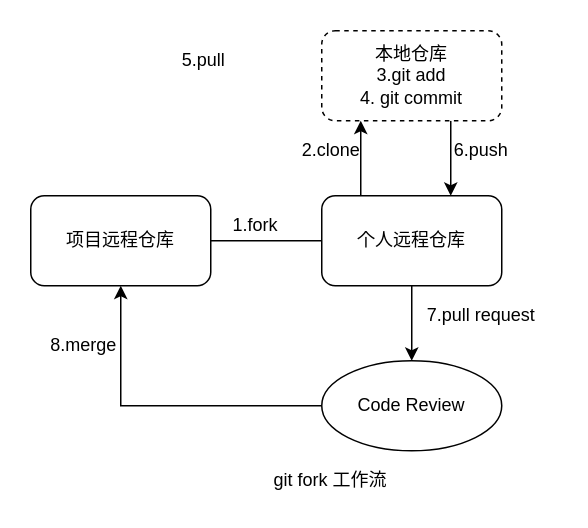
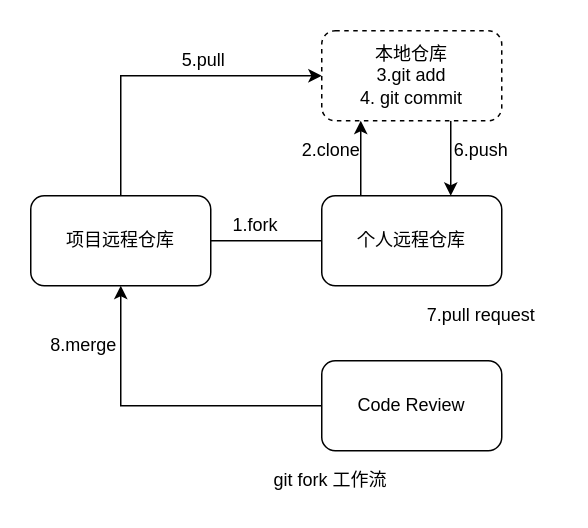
edge "项目远程仓库" -> "本地仓库 3.git add 4. git commit": added
edge "个人远程仓库" -> "Code Review": removed
node "Code Review": shape ellipse -> rounded rectangle
